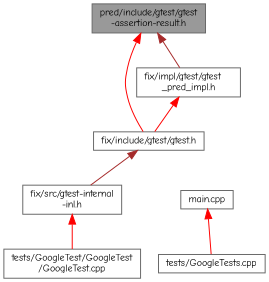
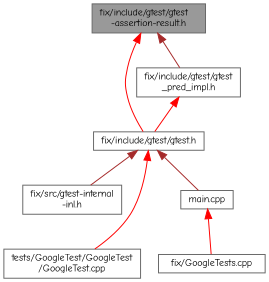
node "pred/include/gtest/gtest -assertion-result.h": label "pred/include/gtest/gtest -assertion-result.h" -> "fix/include/gtest/gtest -assertion-result.h"
node "fix/impl/gtest/gtest _pred_impl.h": label "fix/impl/gtest/gtest _pred_impl.h" -> "fix/include/gtest/gtest _pred_impl.h"
edge "main.cpp" -> "fix/include/gtest/gtest.h": added
edge "tests/GoogleTest/GoogleTest /GoogleTest.cpp" -> "fix/src/gtest-internal -inl.h": now "tests/GoogleTest/GoogleTest /GoogleTest.cpp" -> "fix/include/gtest/gtest.h"
node "tests/GoogleTests.cpp": label "tests/GoogleTests.cpp" -> "fix/GoogleTests.cpp"
